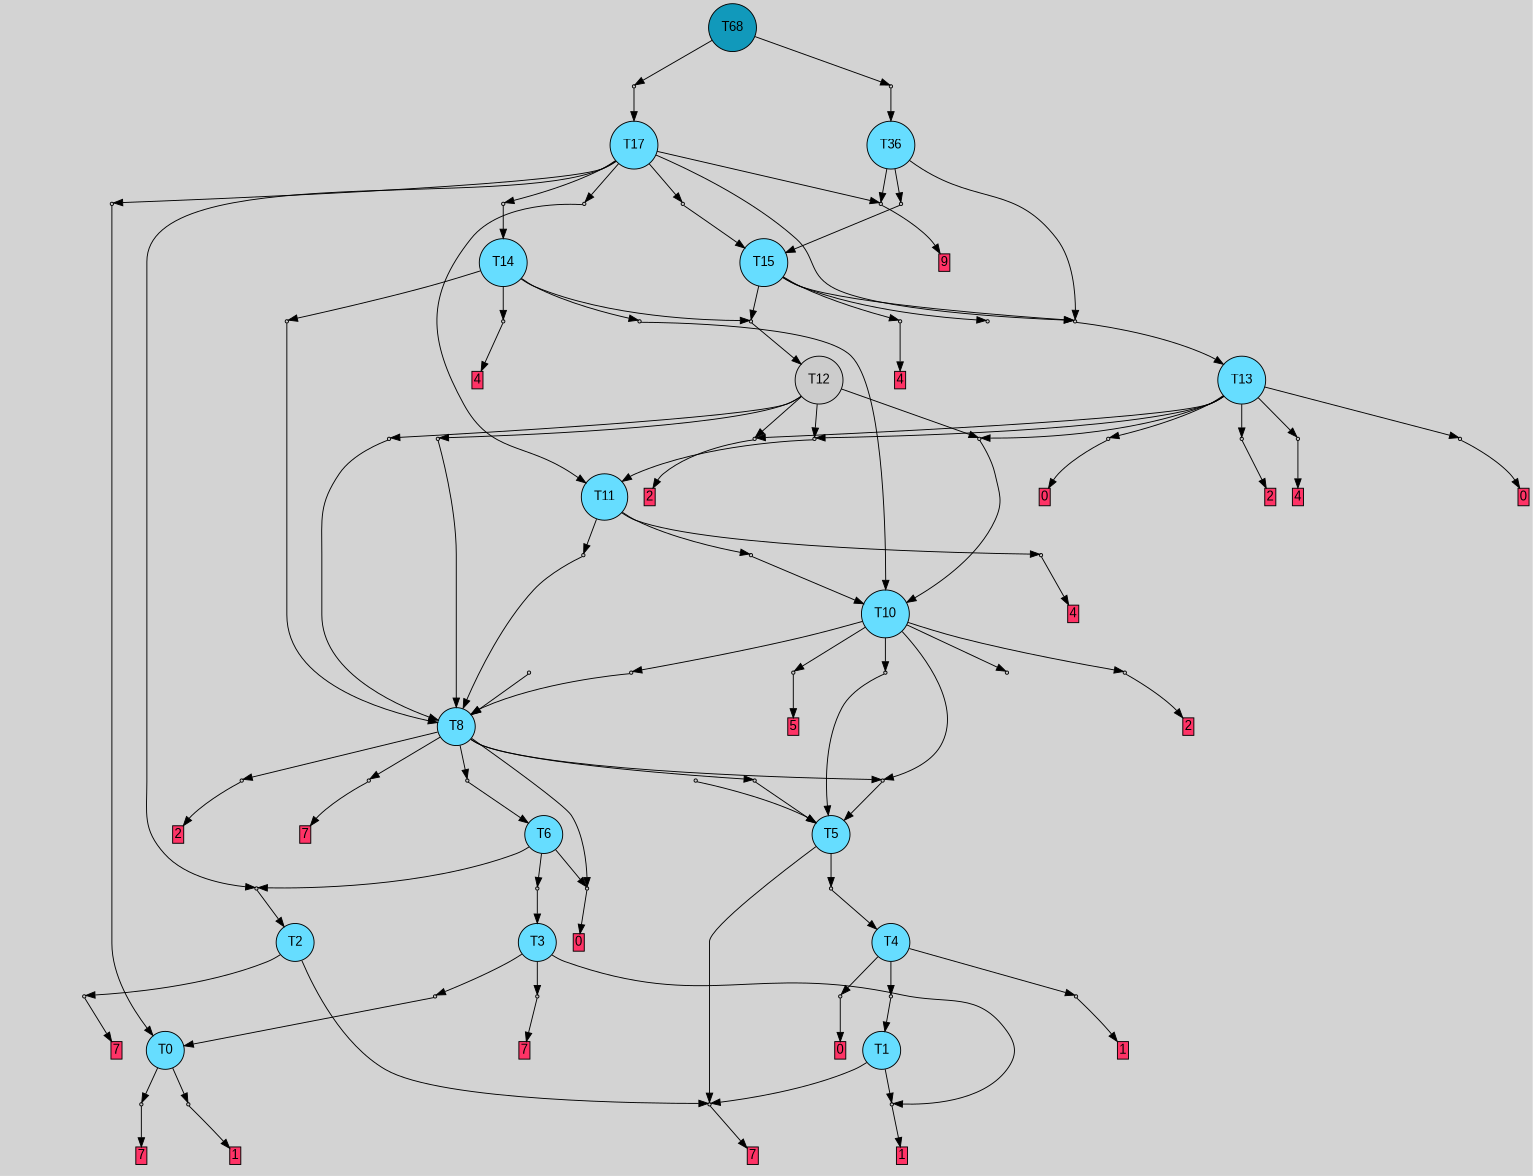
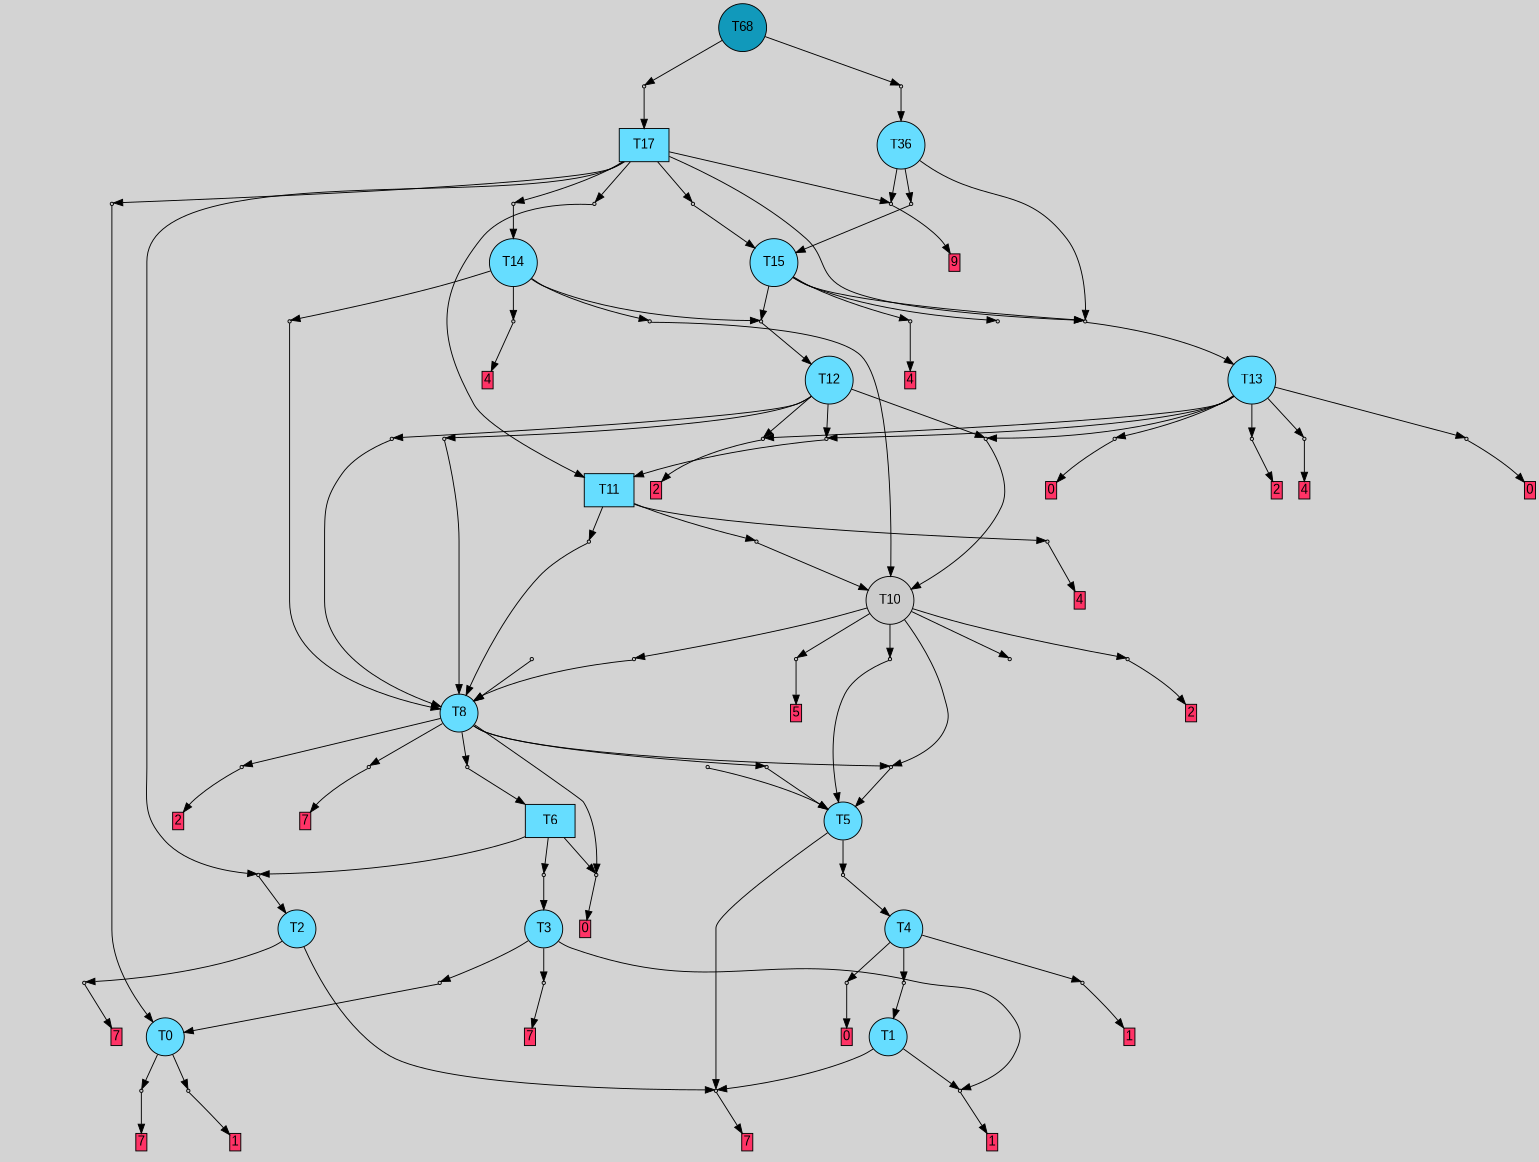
node "T17": shape circle -> box
node "T12": fillcolor #cccccc -> #66ddff
node "T11": shape circle -> box
node "T10": fillcolor #66ddff -> #cccccc
node "T6": shape circle -> box
